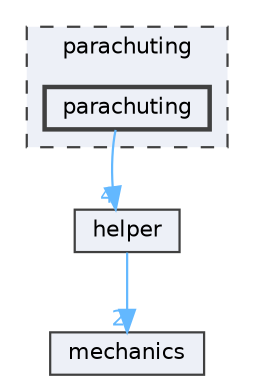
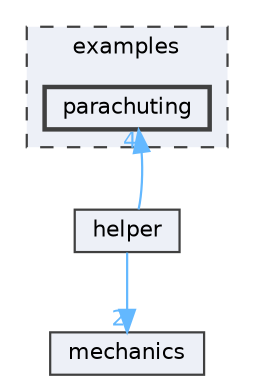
cluster "parachuting": label "parachuting" -> "examples"
edge "parachuting" -> "helper": reversed
